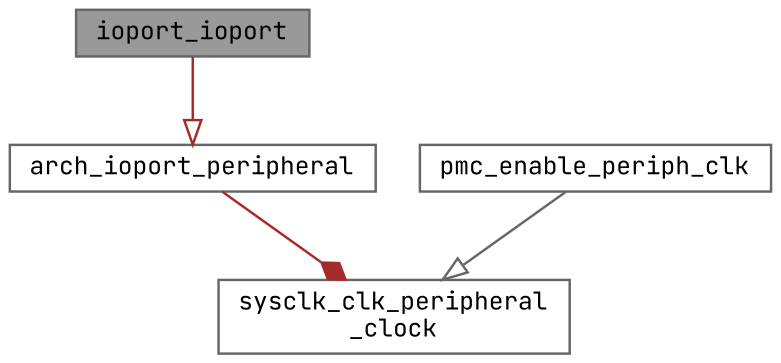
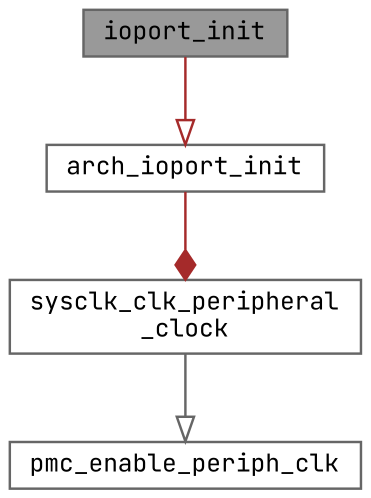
node "ioport_ioport": label "ioport_ioport" -> "ioport_init"
node "arch_ioport_peripheral": label "arch_ioport_peripheral" -> "arch_ioport_init"
edge "pmc_enable_periph_clk" -> "sysclk_clk_peripheral _clock": reversed
